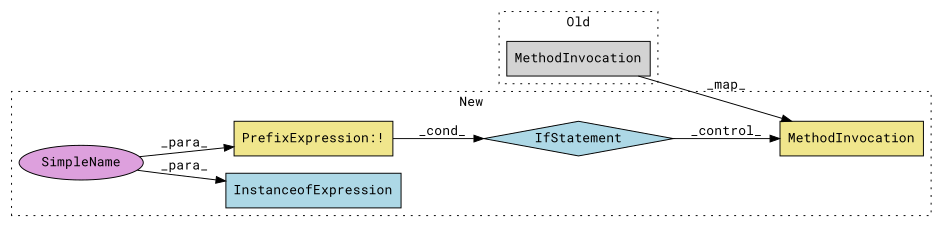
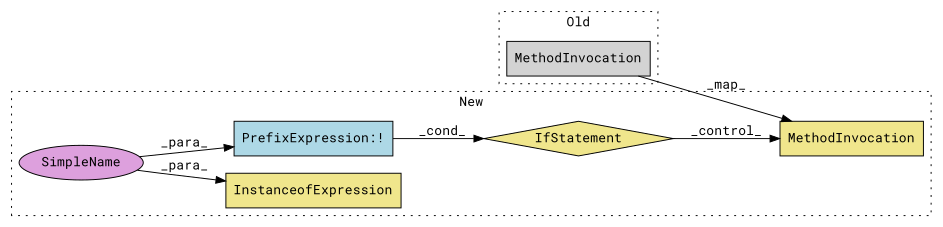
node "PrefixExpression:!": fillcolor khaki -> lightblue
node "IfStatement": fillcolor lightblue -> khaki
node "InstanceofExpression": fillcolor lightblue -> khaki
